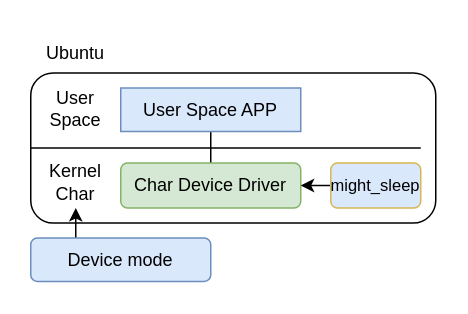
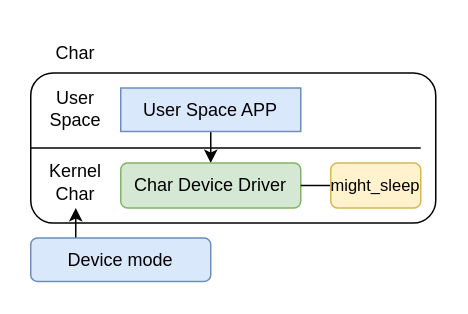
node "Ubuntu": label "Ubuntu" -> "Char"
edge "User Space APP" -- "Char Device Driver": arrowhead none -> classic
edge "might_sleep" -> "Char Device Driver": arrowhead classic -> none
node "might_sleep": fillcolor #dae8fc -> #fff2cc
